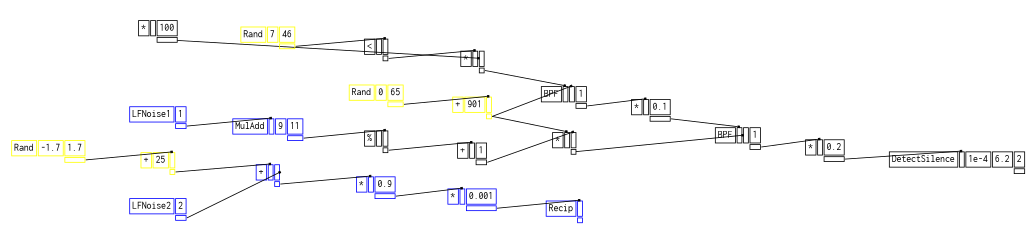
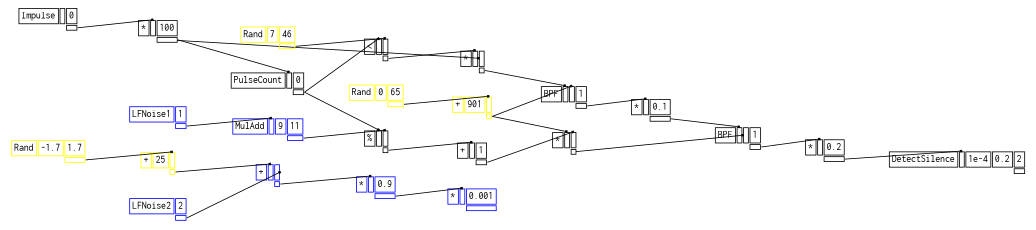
node "Impulse": added
node "PulseCount": added
node "DetectSilence": text "6.2" -> "0.2"
node "Recip": removed
